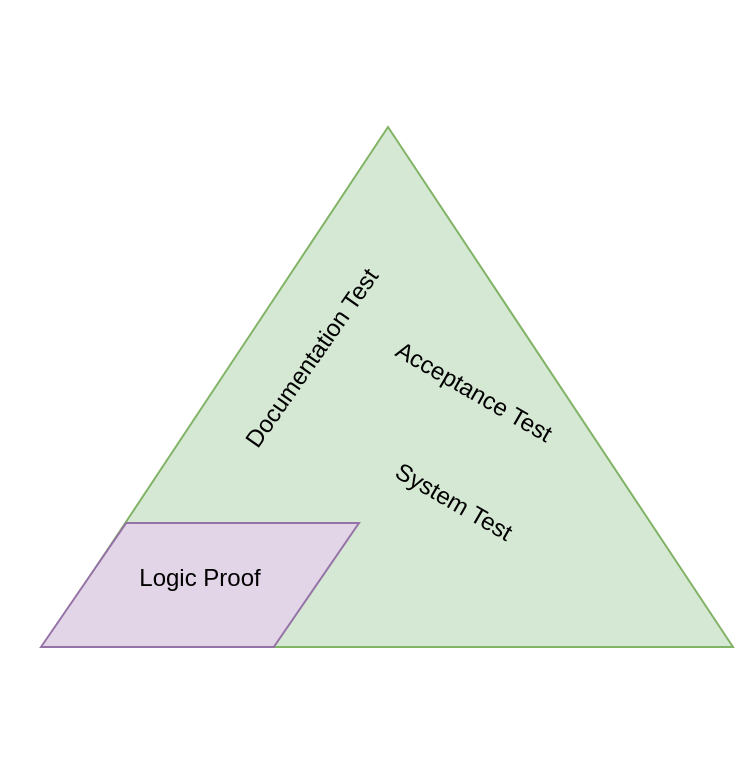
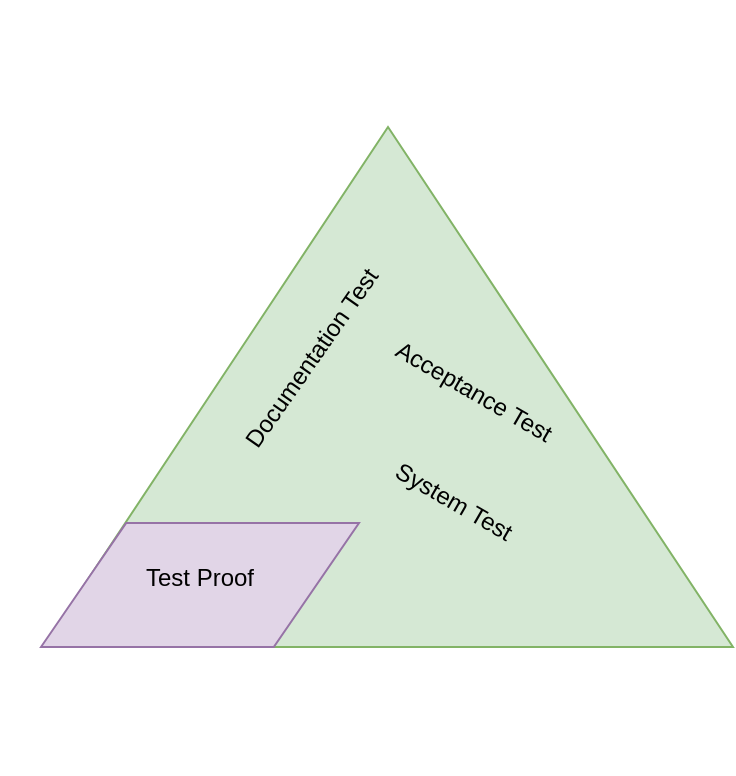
node "Logic Proof": label "Logic Proof" -> "Test Proof"
